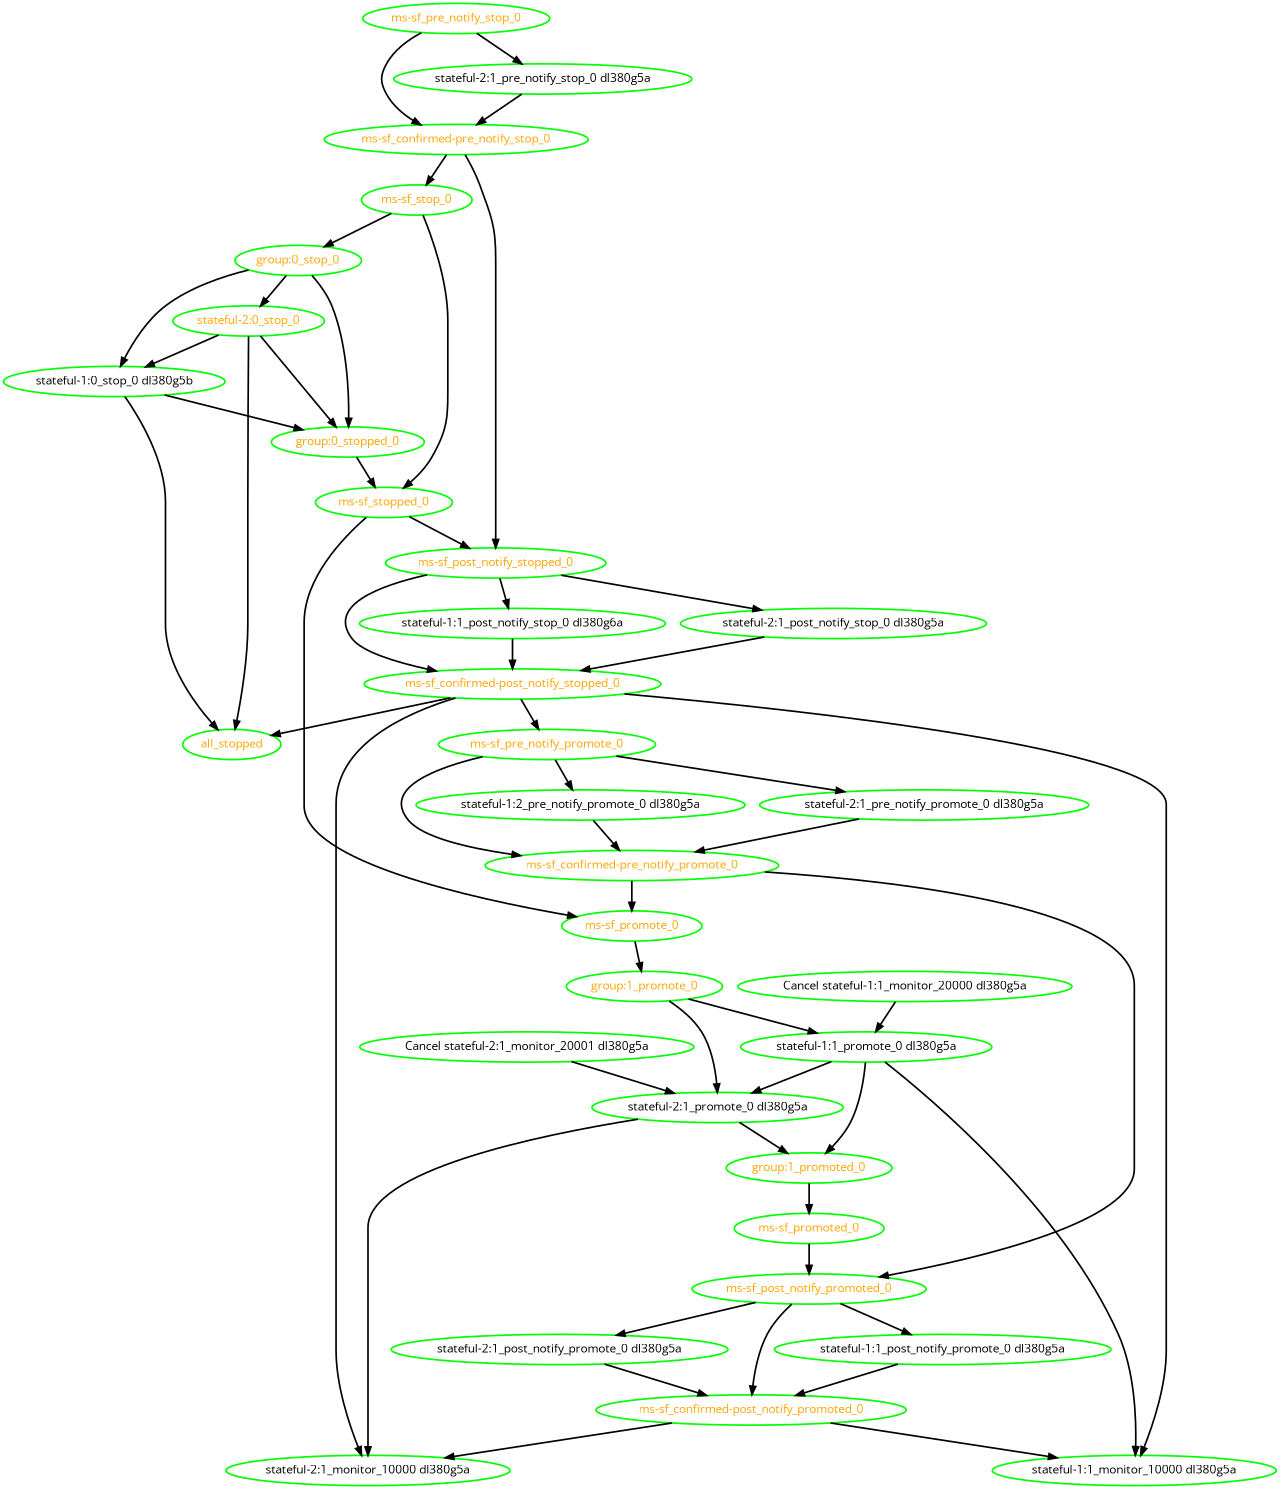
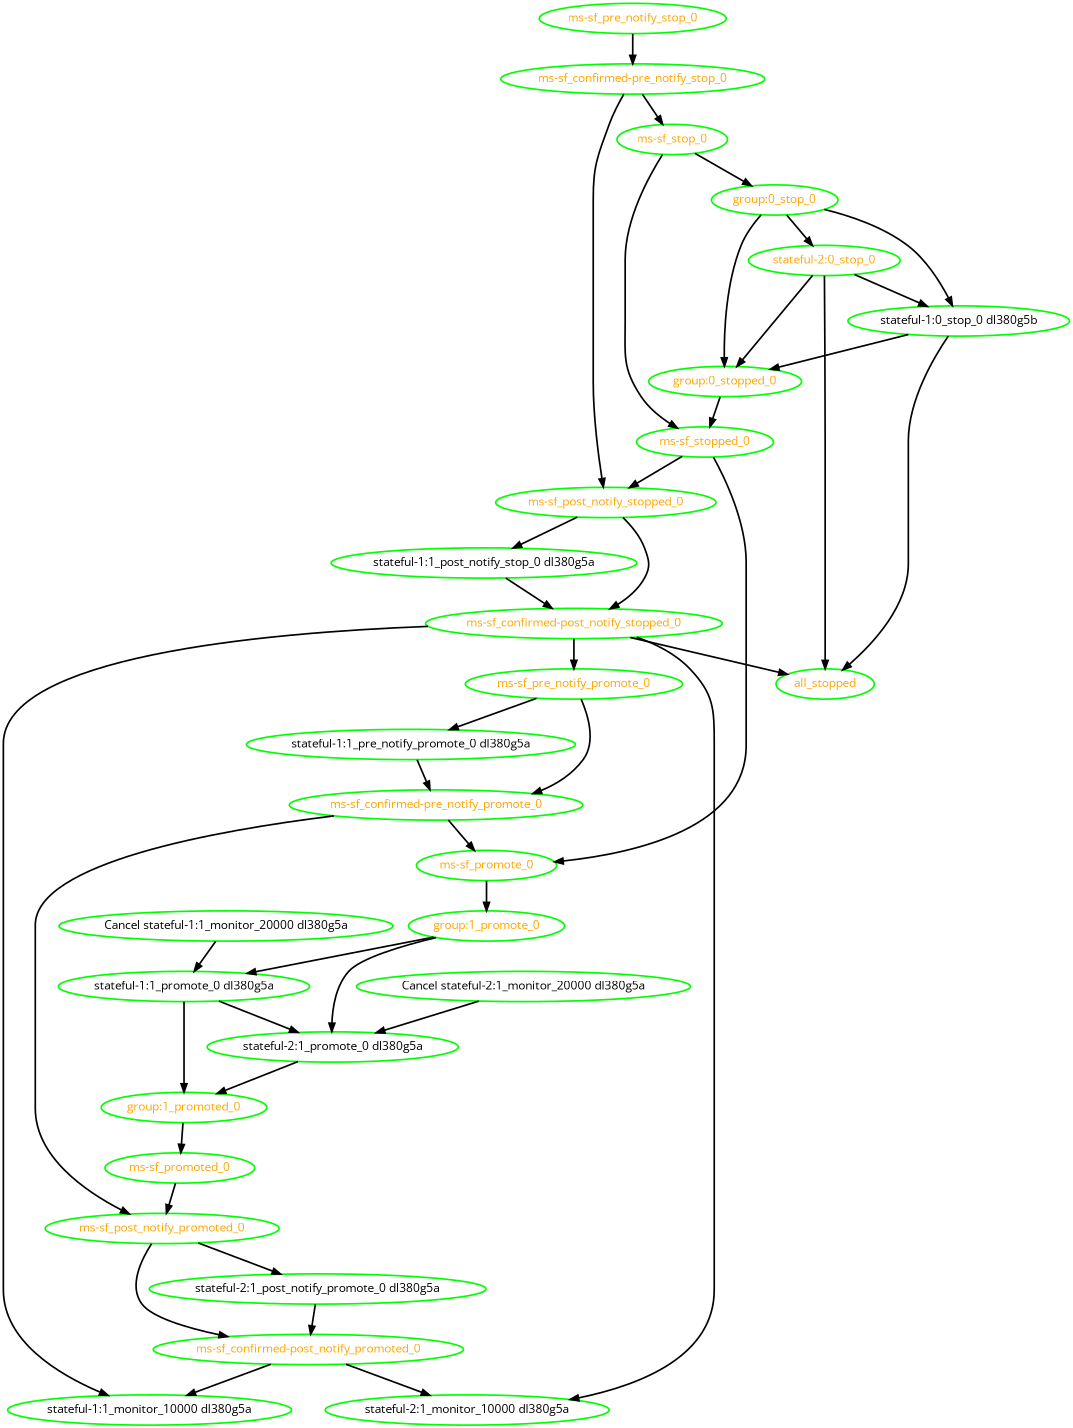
node "stateful-2:1_pre_notify_stop_0 dl380g5a": removed
node "stateful-1:1_post_notify_stop_0 dl380g6a": label "stateful-1:1_post_notify_stop_0 dl380g6a" -> "stateful-1:1_post_notify_stop_0 dl380g5a"
node "stateful-2:1_post_notify_stop_0 dl380g5a": removed
node "stateful-1:2_pre_notify_promote_0 dl380g5a": label "stateful-1:2_pre_notify_promote_0 dl380g5a" -> "stateful-1:1_pre_notify_promote_0 dl380g5a"
node "stateful-2:1_pre_notify_promote_0 dl380g5a": removed
node "Cancel stateful-2:1_monitor_20001 dl380g5a": label "Cancel stateful-2:1_monitor_20001 dl380g5a" -> "Cancel stateful-2:1_monitor_20000 dl380g5a"
edge "stateful-2:1_promote_0 dl380g5a" -> "stateful-2:1_monitor_10000 dl380g5a": removed
edge "stateful-1:1_promote_0 dl380g5a" -> "stateful-1:1_monitor_10000 dl380g5a": removed
node "stateful-1:1_post_notify_promote_0 dl380g5a": removed
